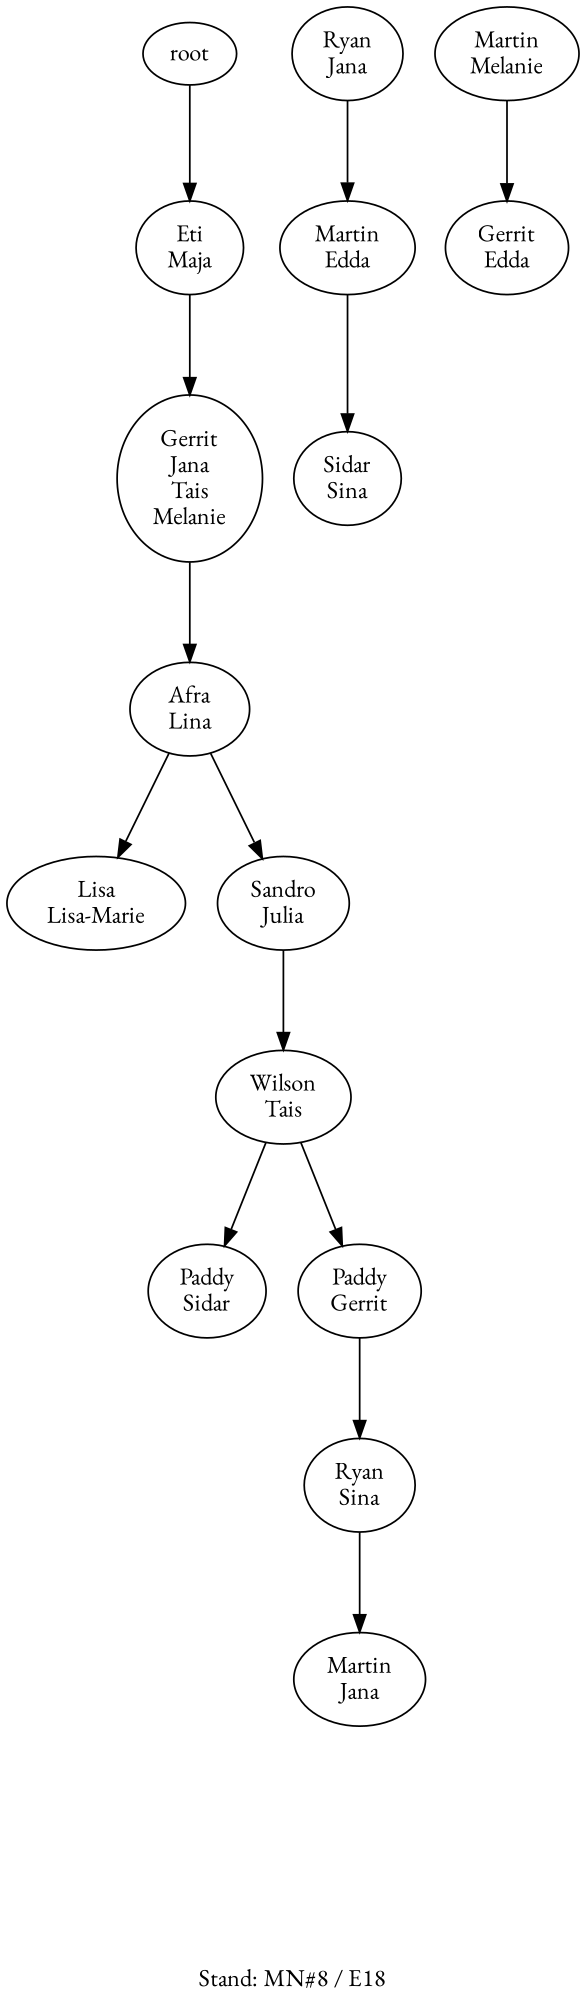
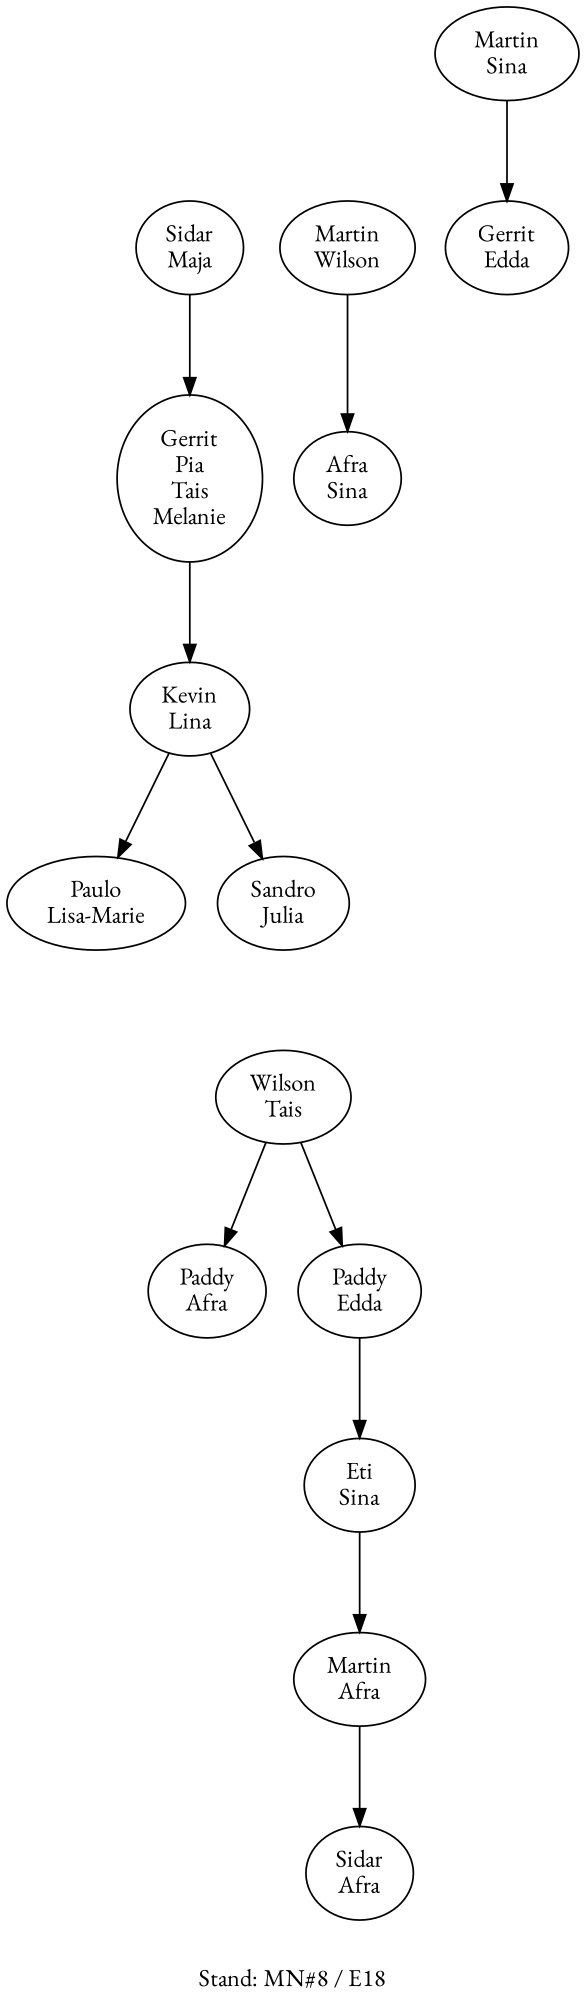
node "root": removed
node "Ryan Jana": removed
node "Martin Melanie": label "Martin Melanie" -> "Martin Sina"
node "Eti Maja": label "Eti Maja" -> "Sidar Maja"
node "Martin Edda": label "Martin Edda" -> "Martin Wilson"
node "Gerrit Jana Tais Melanie": label "Gerrit Jana Tais Melanie" -> "Gerrit Pia Tais Melanie"
node "Sidar Sina": label "Sidar Sina" -> "Afra Sina"
node "Afra Lina": label "Afra Lina" -> "Kevin Lina"
node "Lisa Lisa-Marie": label "Lisa Lisa-Marie" -> "Paulo Lisa-Marie"
edge "Sandro Julia" -> "Wilson Tais": removed
node "Paddy Sidar": label "Paddy Sidar" -> "Paddy Afra"
node "Paddy Gerrit": label "Paddy Gerrit" -> "Paddy Edda"
node "Ryan Sina": label "Ryan Sina" -> "Eti Sina"
node "Martin Jana": label "Martin Jana" -> "Martin Afra"
node "Sidar Afra": added
